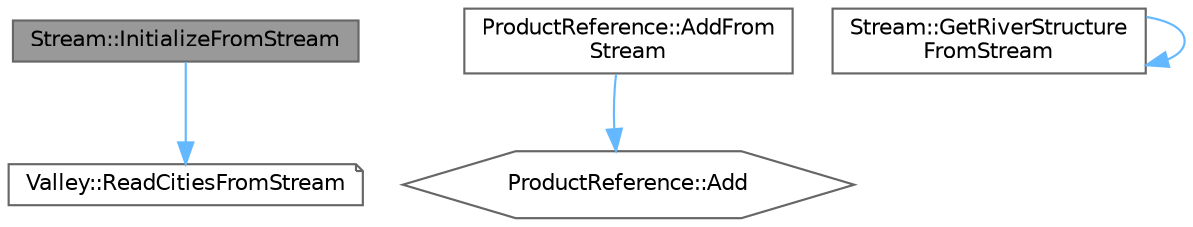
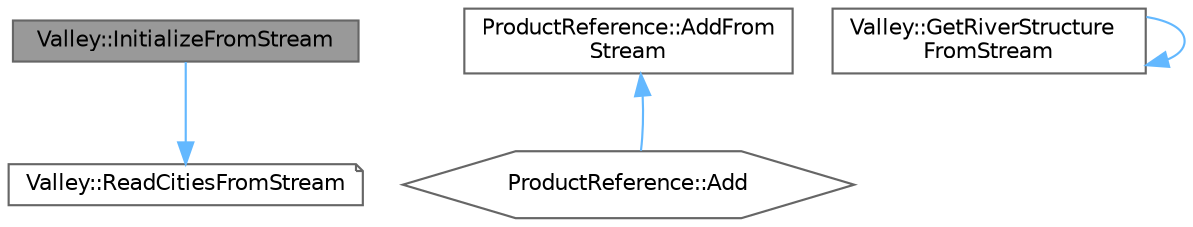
node "Stream::InitializeFromStream": label "Stream::InitializeFromStream" -> "Valley::InitializeFromStream"
node "Stream::GetRiverStructure FromStream": label "Stream::GetRiverStructure FromStream" -> "Valley::GetRiverStructure FromStream"
edge "ProductReference::AddFrom Stream" -> "ProductReference::Add": reversed
